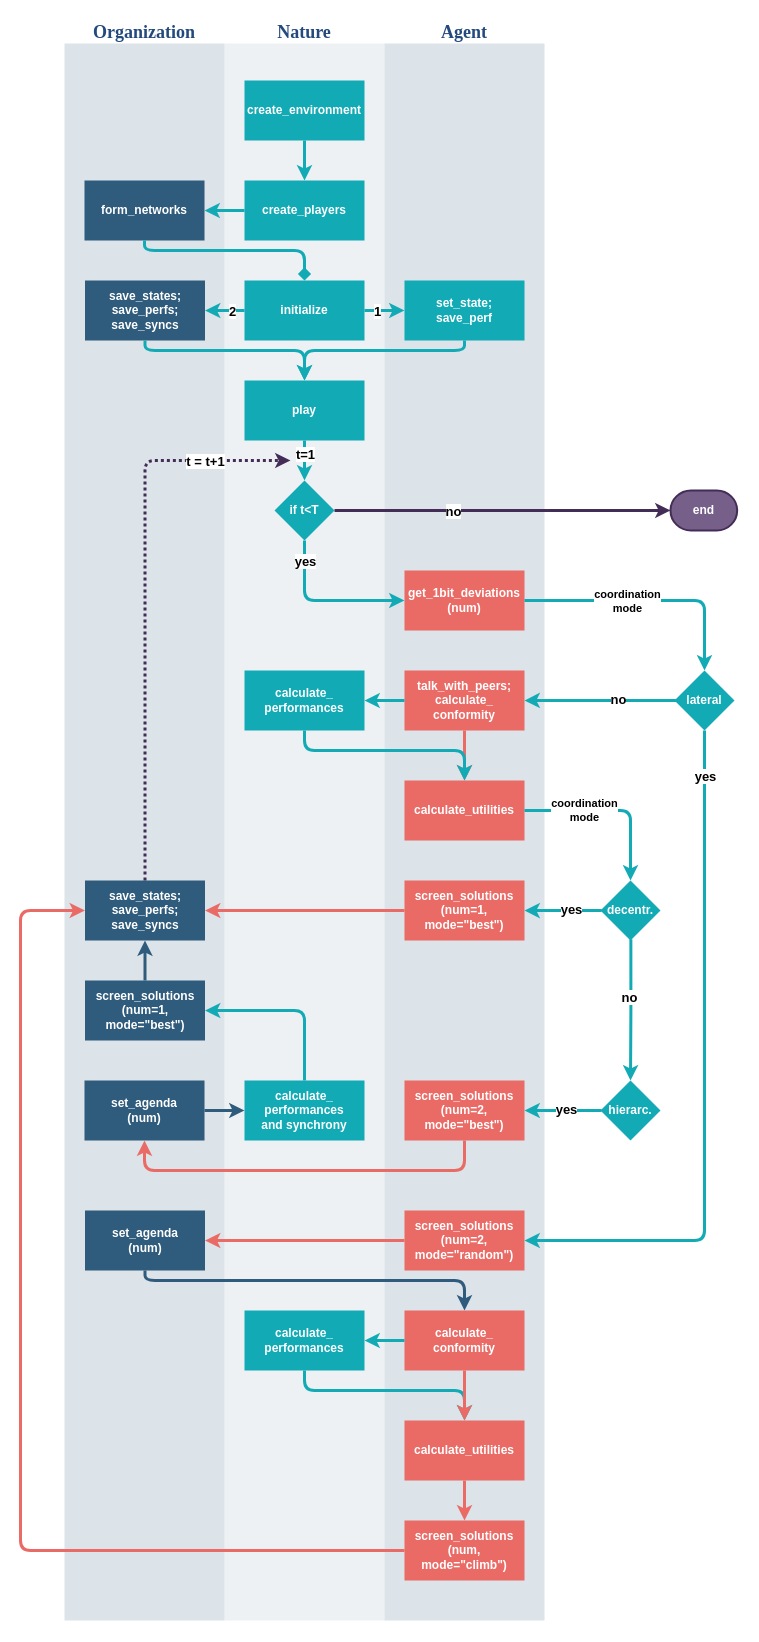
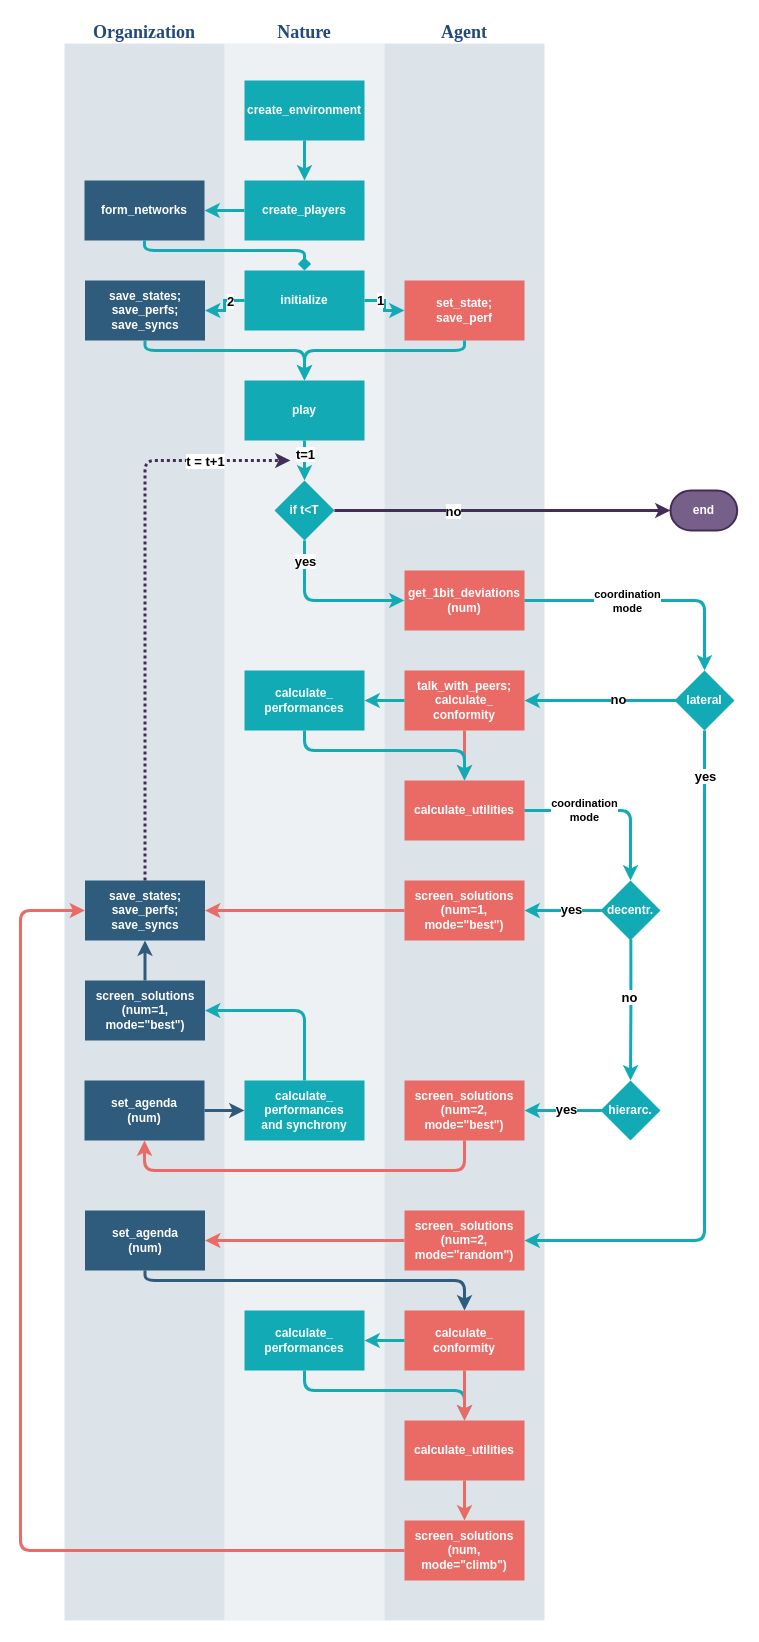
node "initialize": moved (305, 311) -> (305, 301)
node "set_state; save_perf": fillcolor #12aab5 -> #ea6b66
